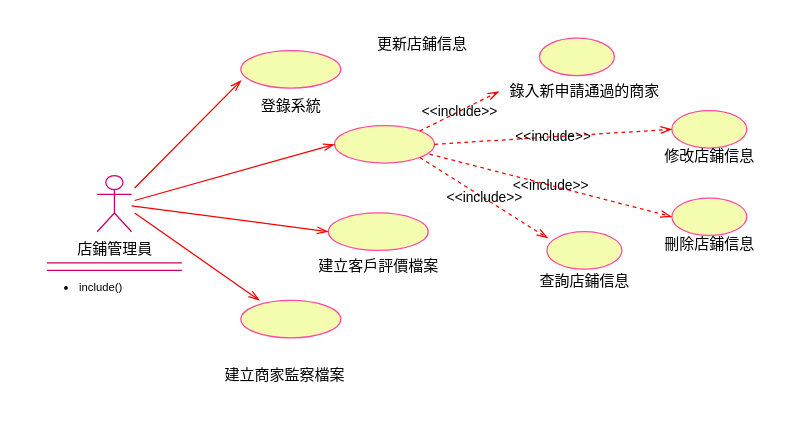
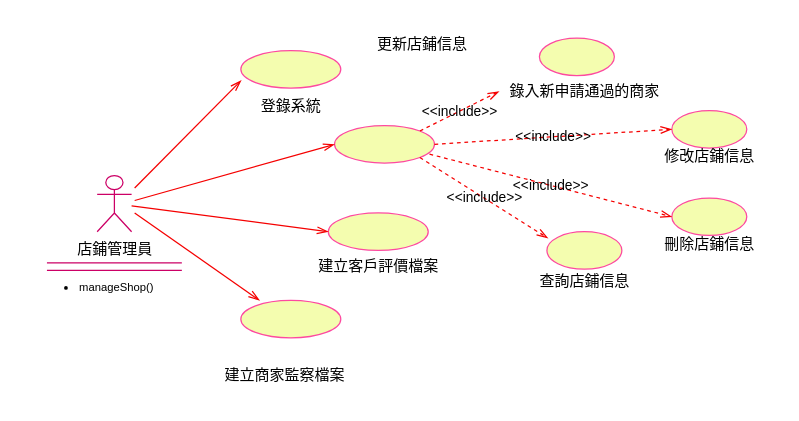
node "include()": label "include()" -> "manageShop()"
